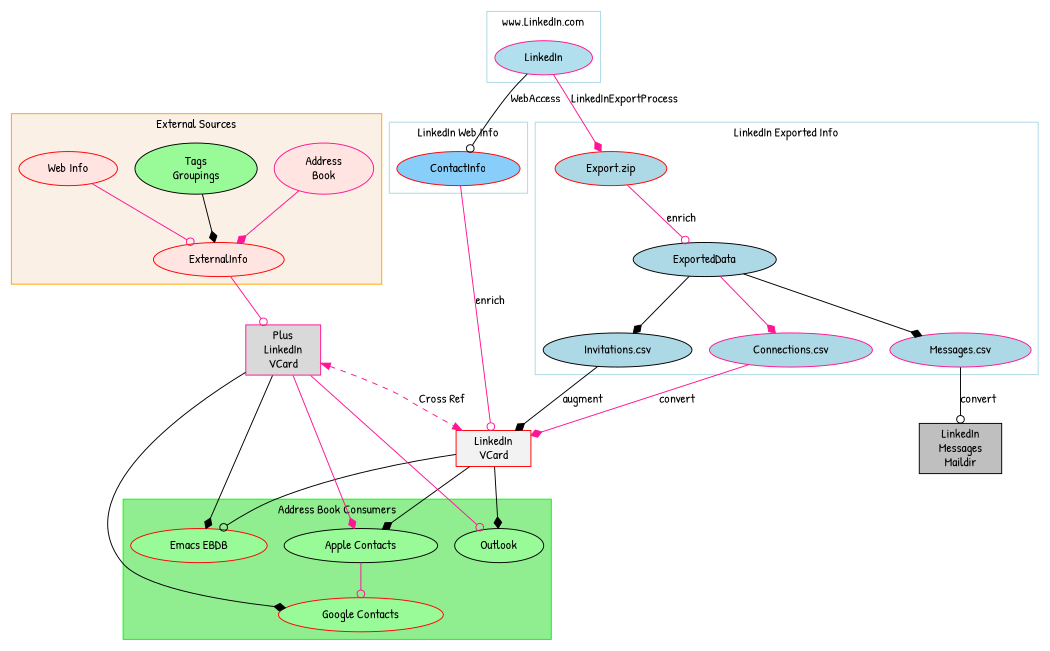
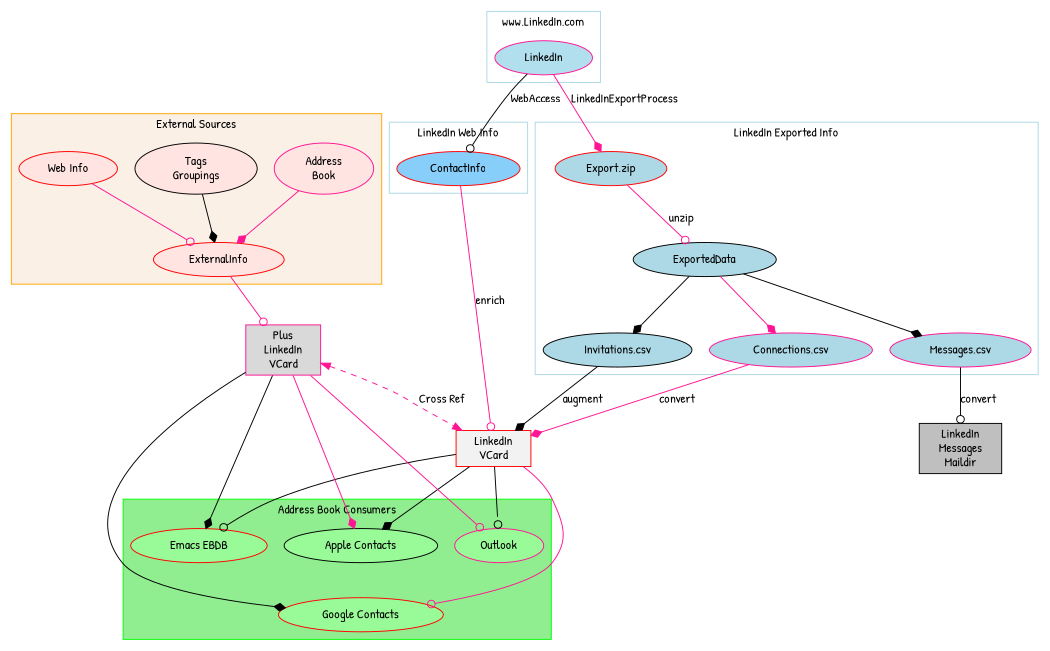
node "Tags Groupings": fillcolor palegreen -> mistyrose
edge "Export.zip" -> "ExportedData": label "enrich" -> "unzip"
edge "LinkedIn VCard" -> "Outlook": arrowhead diamond -> odot
node "Outlook": color black -> deeppink
edge "Apple Contacts" -> "Google Contacts": now "LinkedIn VCard" -> "Google Contacts"
